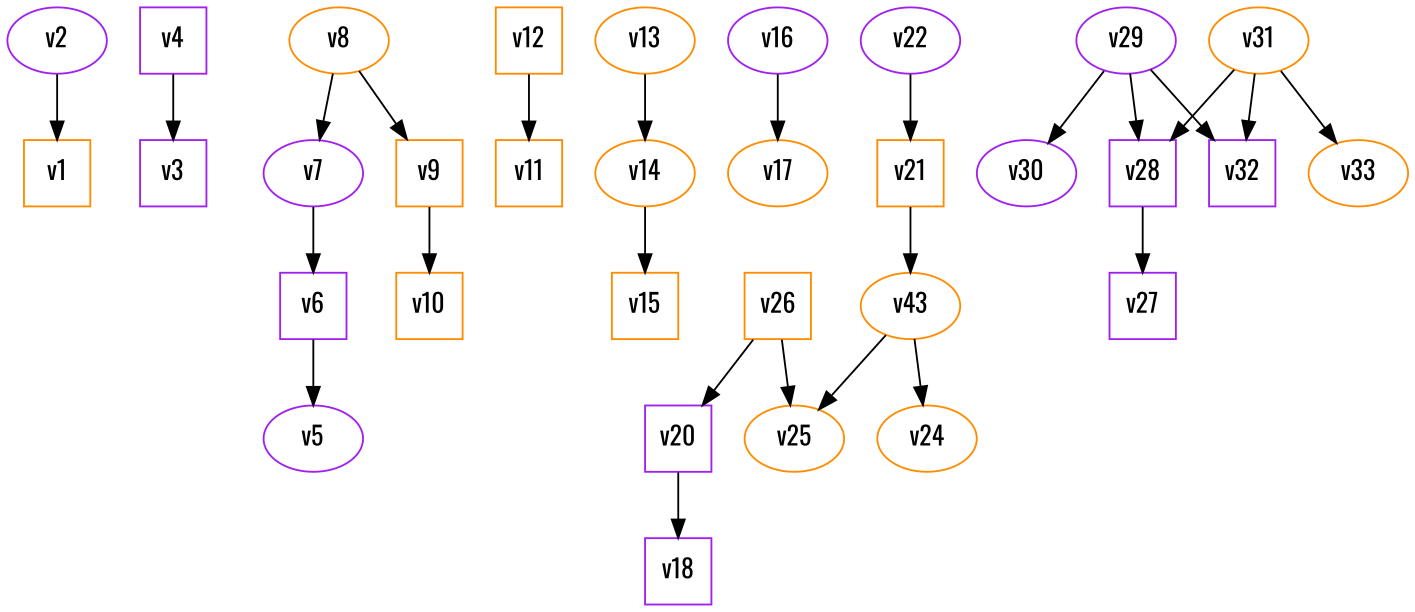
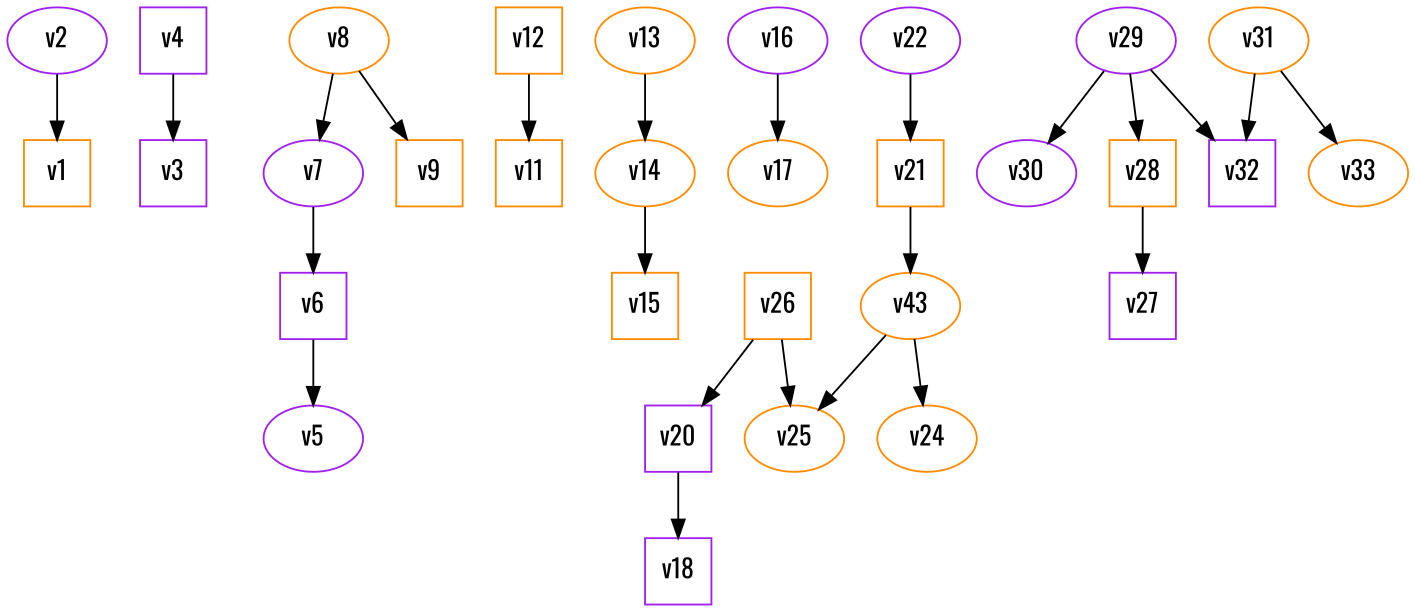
edge "v31" -> "v28": removed
node "v28": color purple -> darkorange
node "v10": removed
